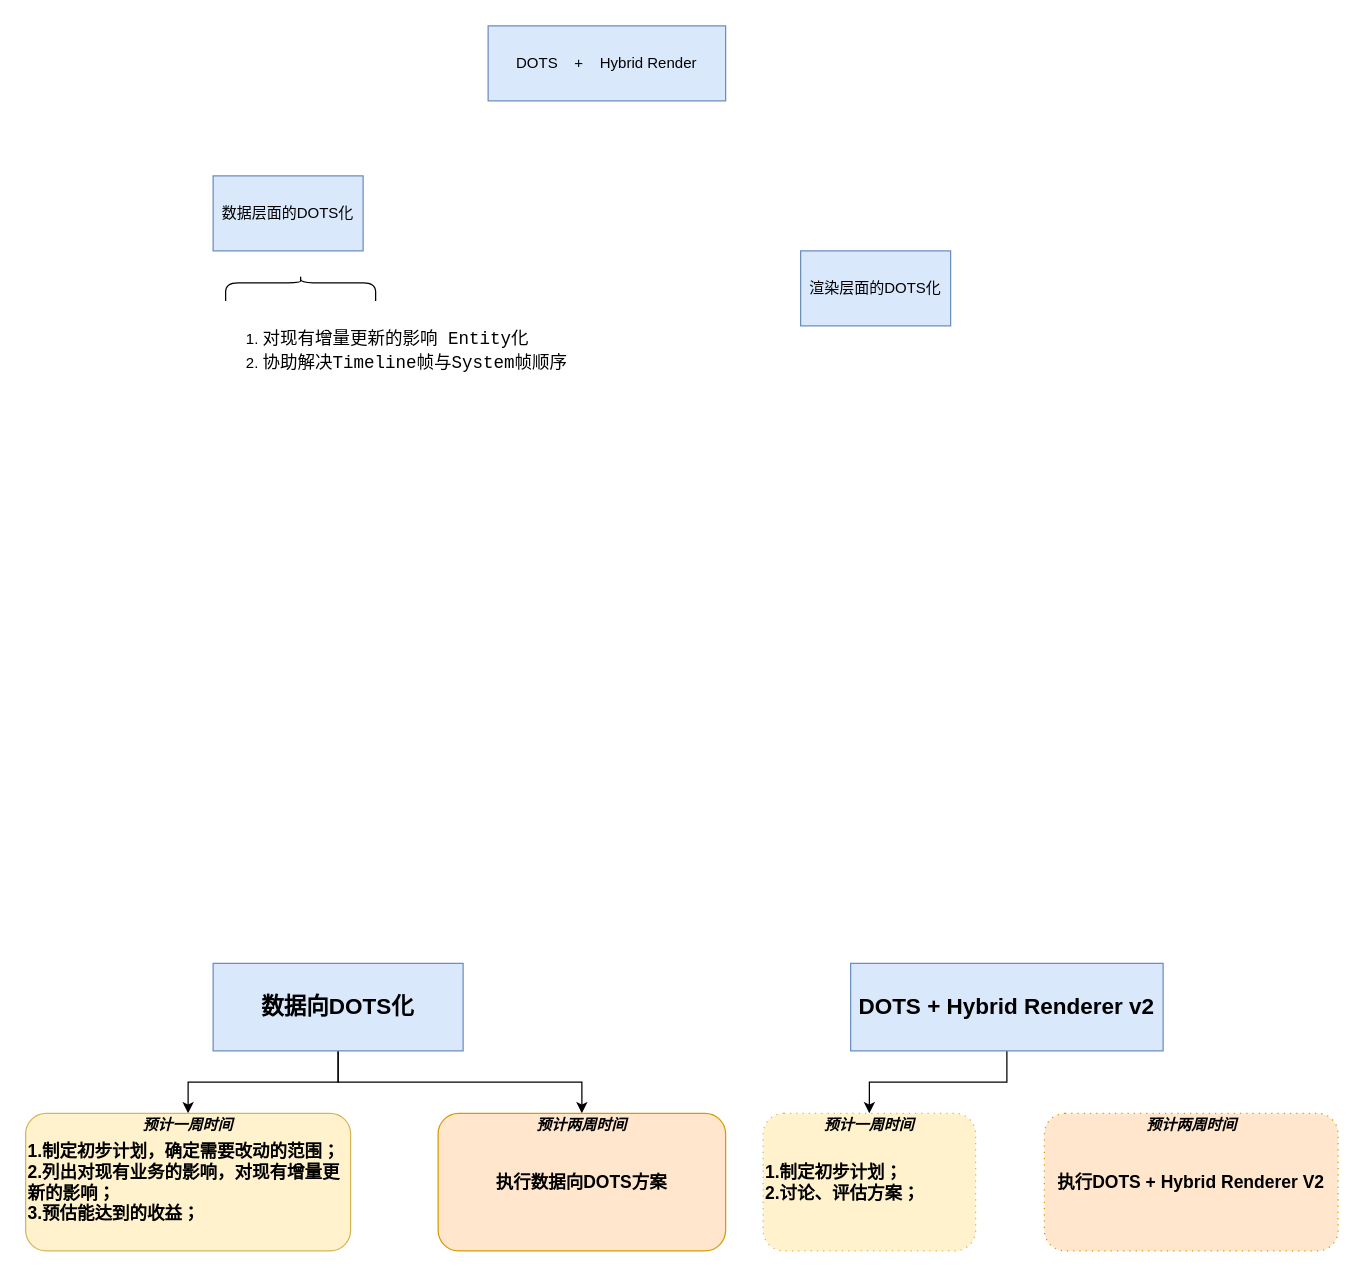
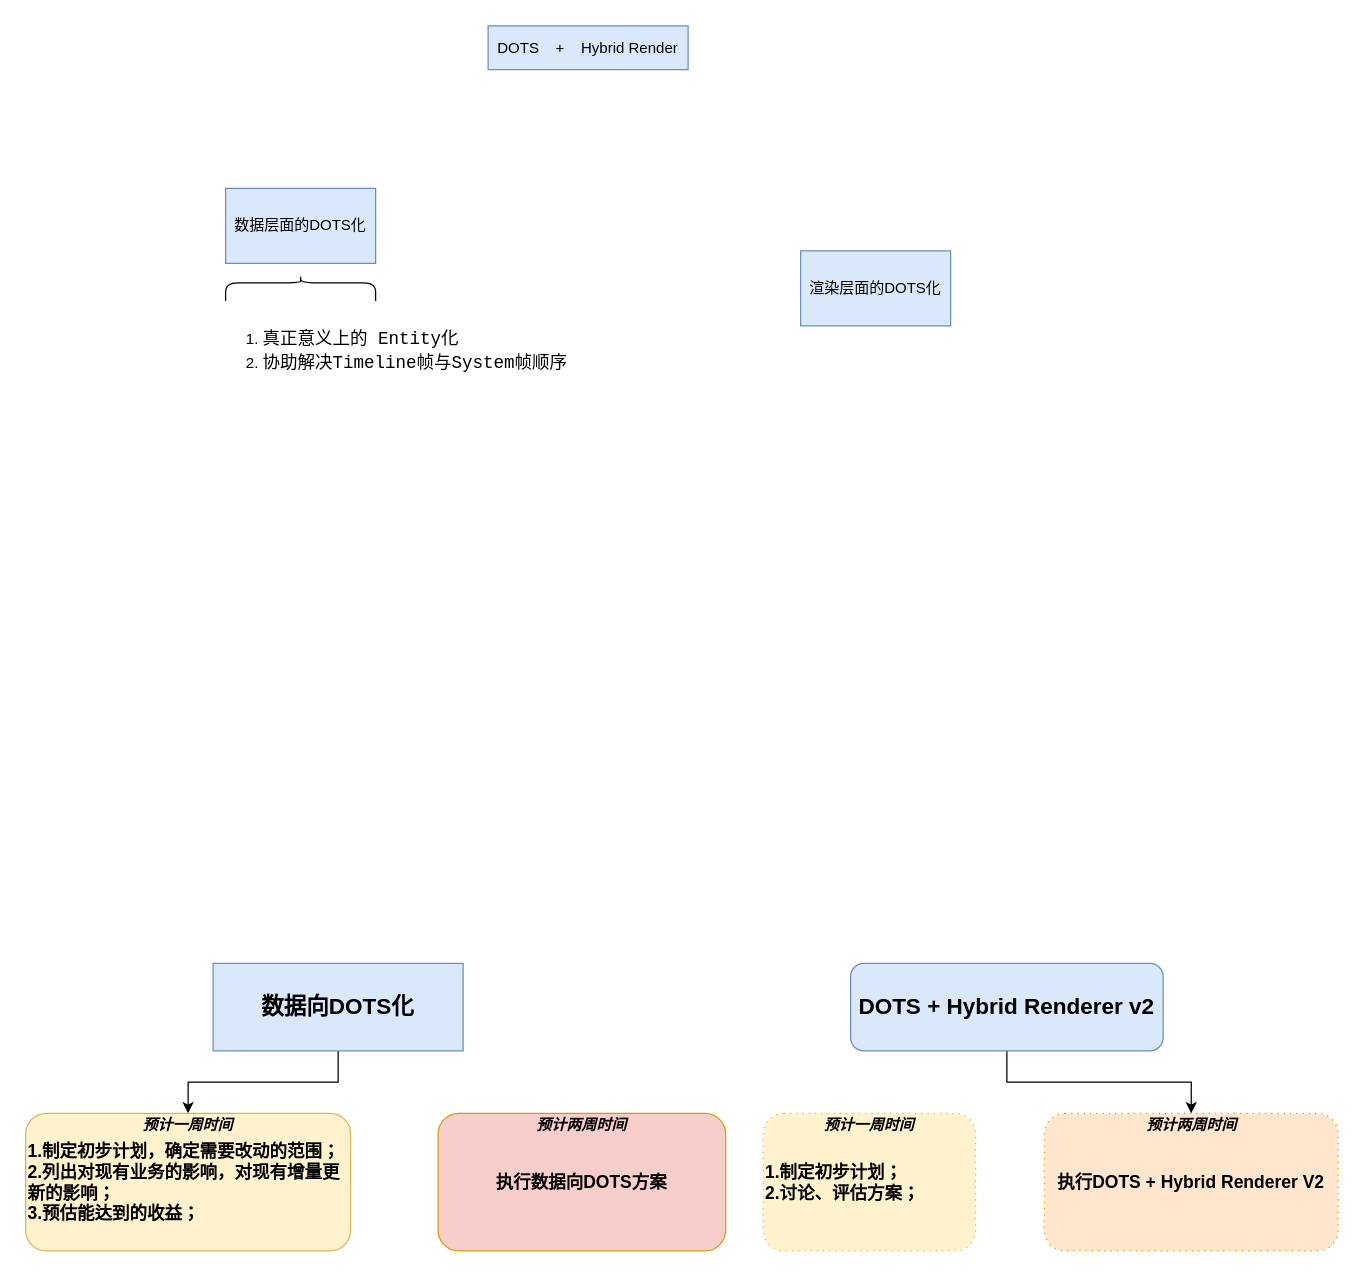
node "DOTS + Hybrid Render": size 238x75 -> 200x44
node "数据层面的DOTS化": moved (288, 213) -> (301, 226)
node "对现有增量更新的影响 Entity化 协助解决Timeline帧与System帧顺序": label "对现有增量更新的影响 Entity化 协助解决Timeline帧与System帧顺序" -> "真正意义上的 Entity化 协助解决Timeline帧与System帧顺序"
node "DOTS + Hybrid Renderer v2": shape rectangle -> rounded rectangle
edge "数据向DOTS化" -> "执行数据向DOTS方案": removed
edge "DOTS + Hybrid Renderer v2" -> "1.制定初步计划； 2.讨论、评估方案；": removed
edge "DOTS + Hybrid Renderer v2" -> "执行DOTS + Hybrid Renderer V2": added
node "执行数据向DOTS方案": fillcolor #ffe6cc -> #f8cecc
